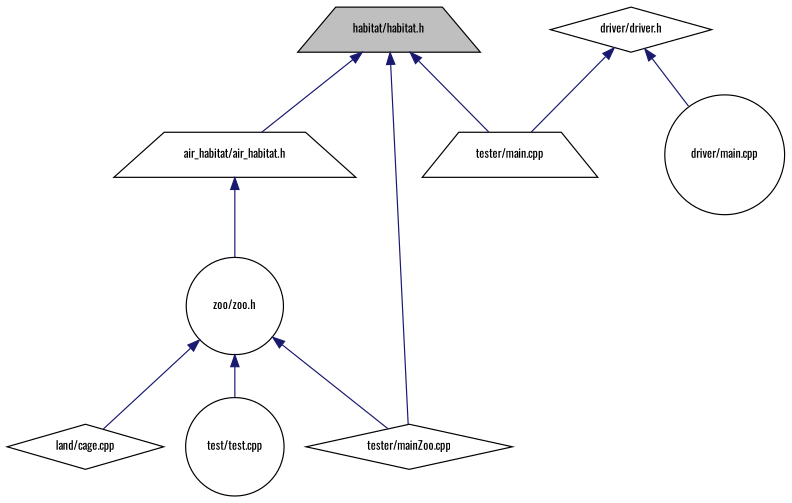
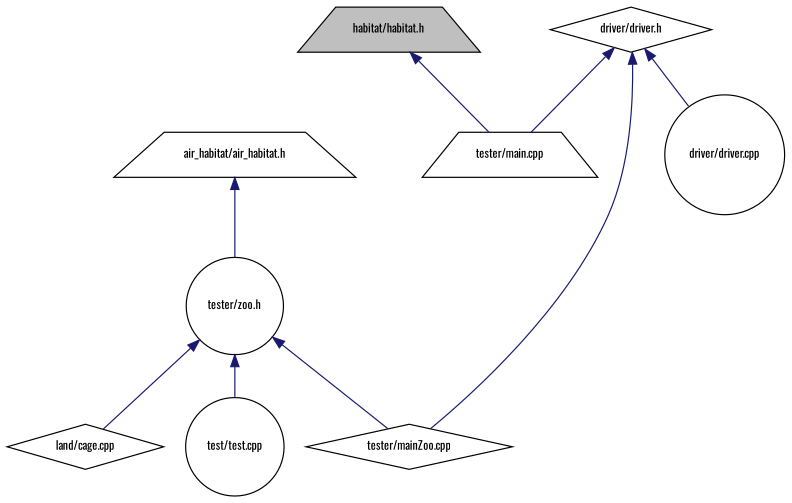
edge "air_habitat/air_habitat.h" -> "habitat/habitat.h": removed
node "driver/main.cpp": label "driver/main.cpp" -> "driver/driver.cpp"
edge "tester/mainZoo.cpp" -> "habitat/habitat.h": now "tester/mainZoo.cpp" -> "driver/driver.h"
node "zoo/zoo.h": label "zoo/zoo.h" -> "tester/zoo.h"
